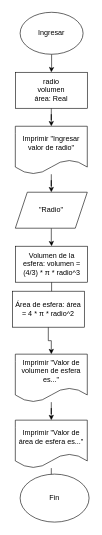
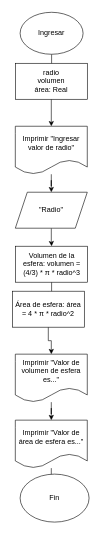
node "radio volumen área: Real": moved (51, 90) -> (51, 81)
